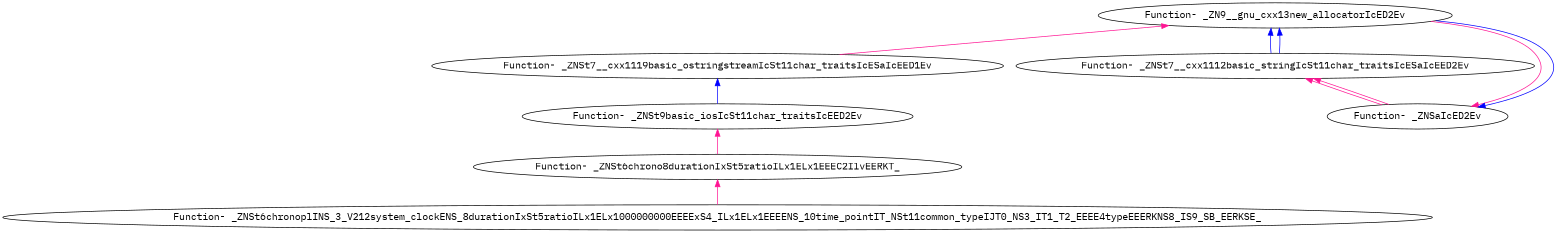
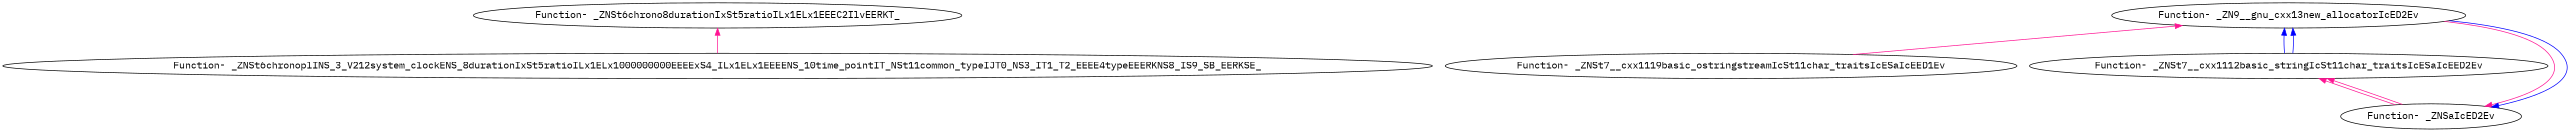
node "Function- _ZNSt9basic_iosIcSt11char_traitsIcEED2Ev": removed
